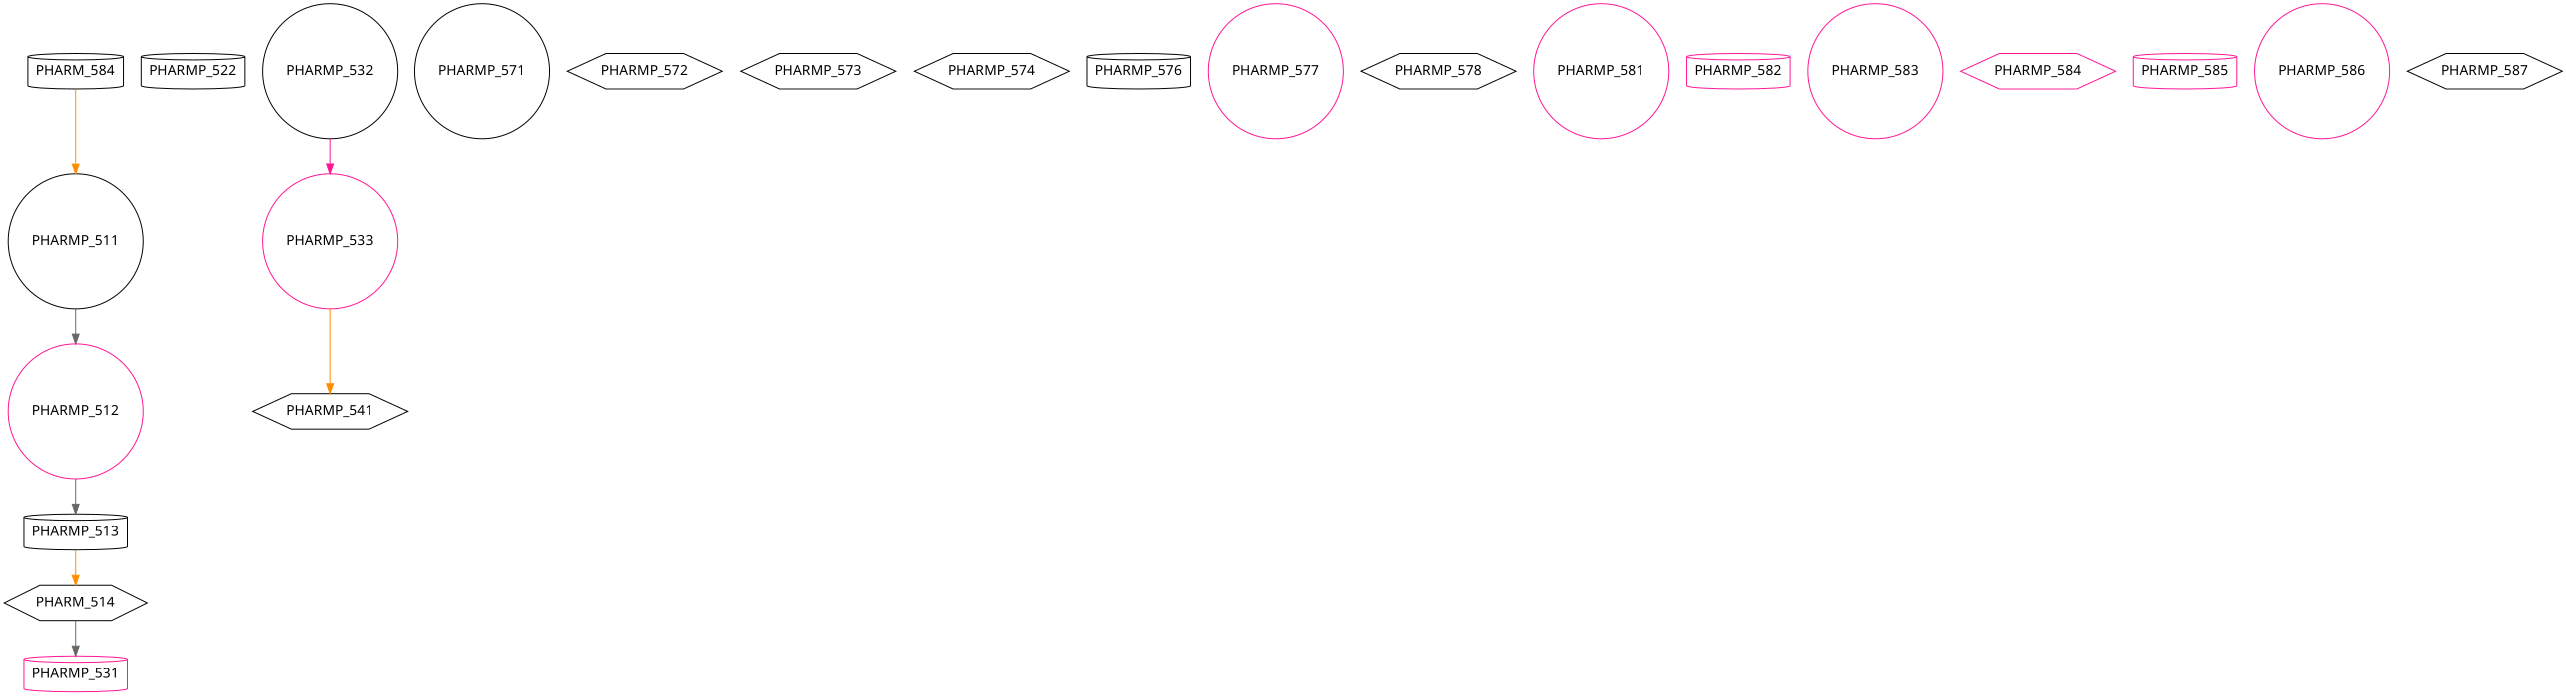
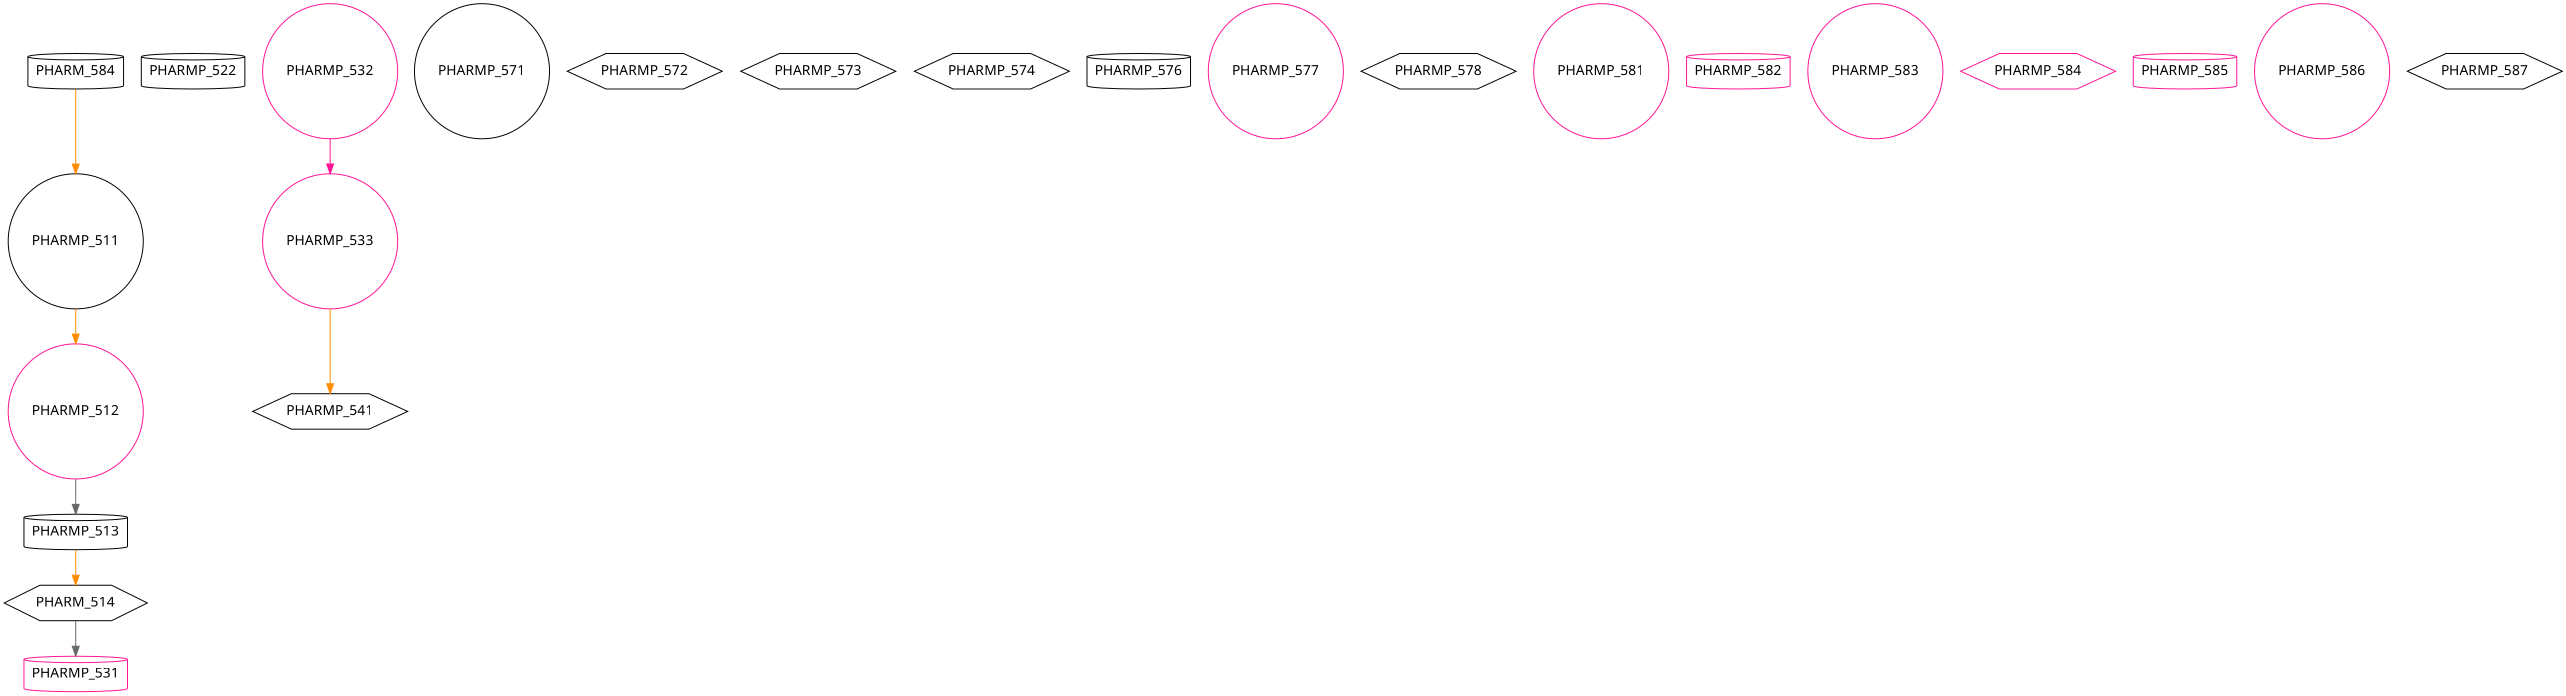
node "PHARMP_532": color black -> deeppink
edge "PHARMP_511" -> "PHARMP_512": color gray40 -> darkorange
